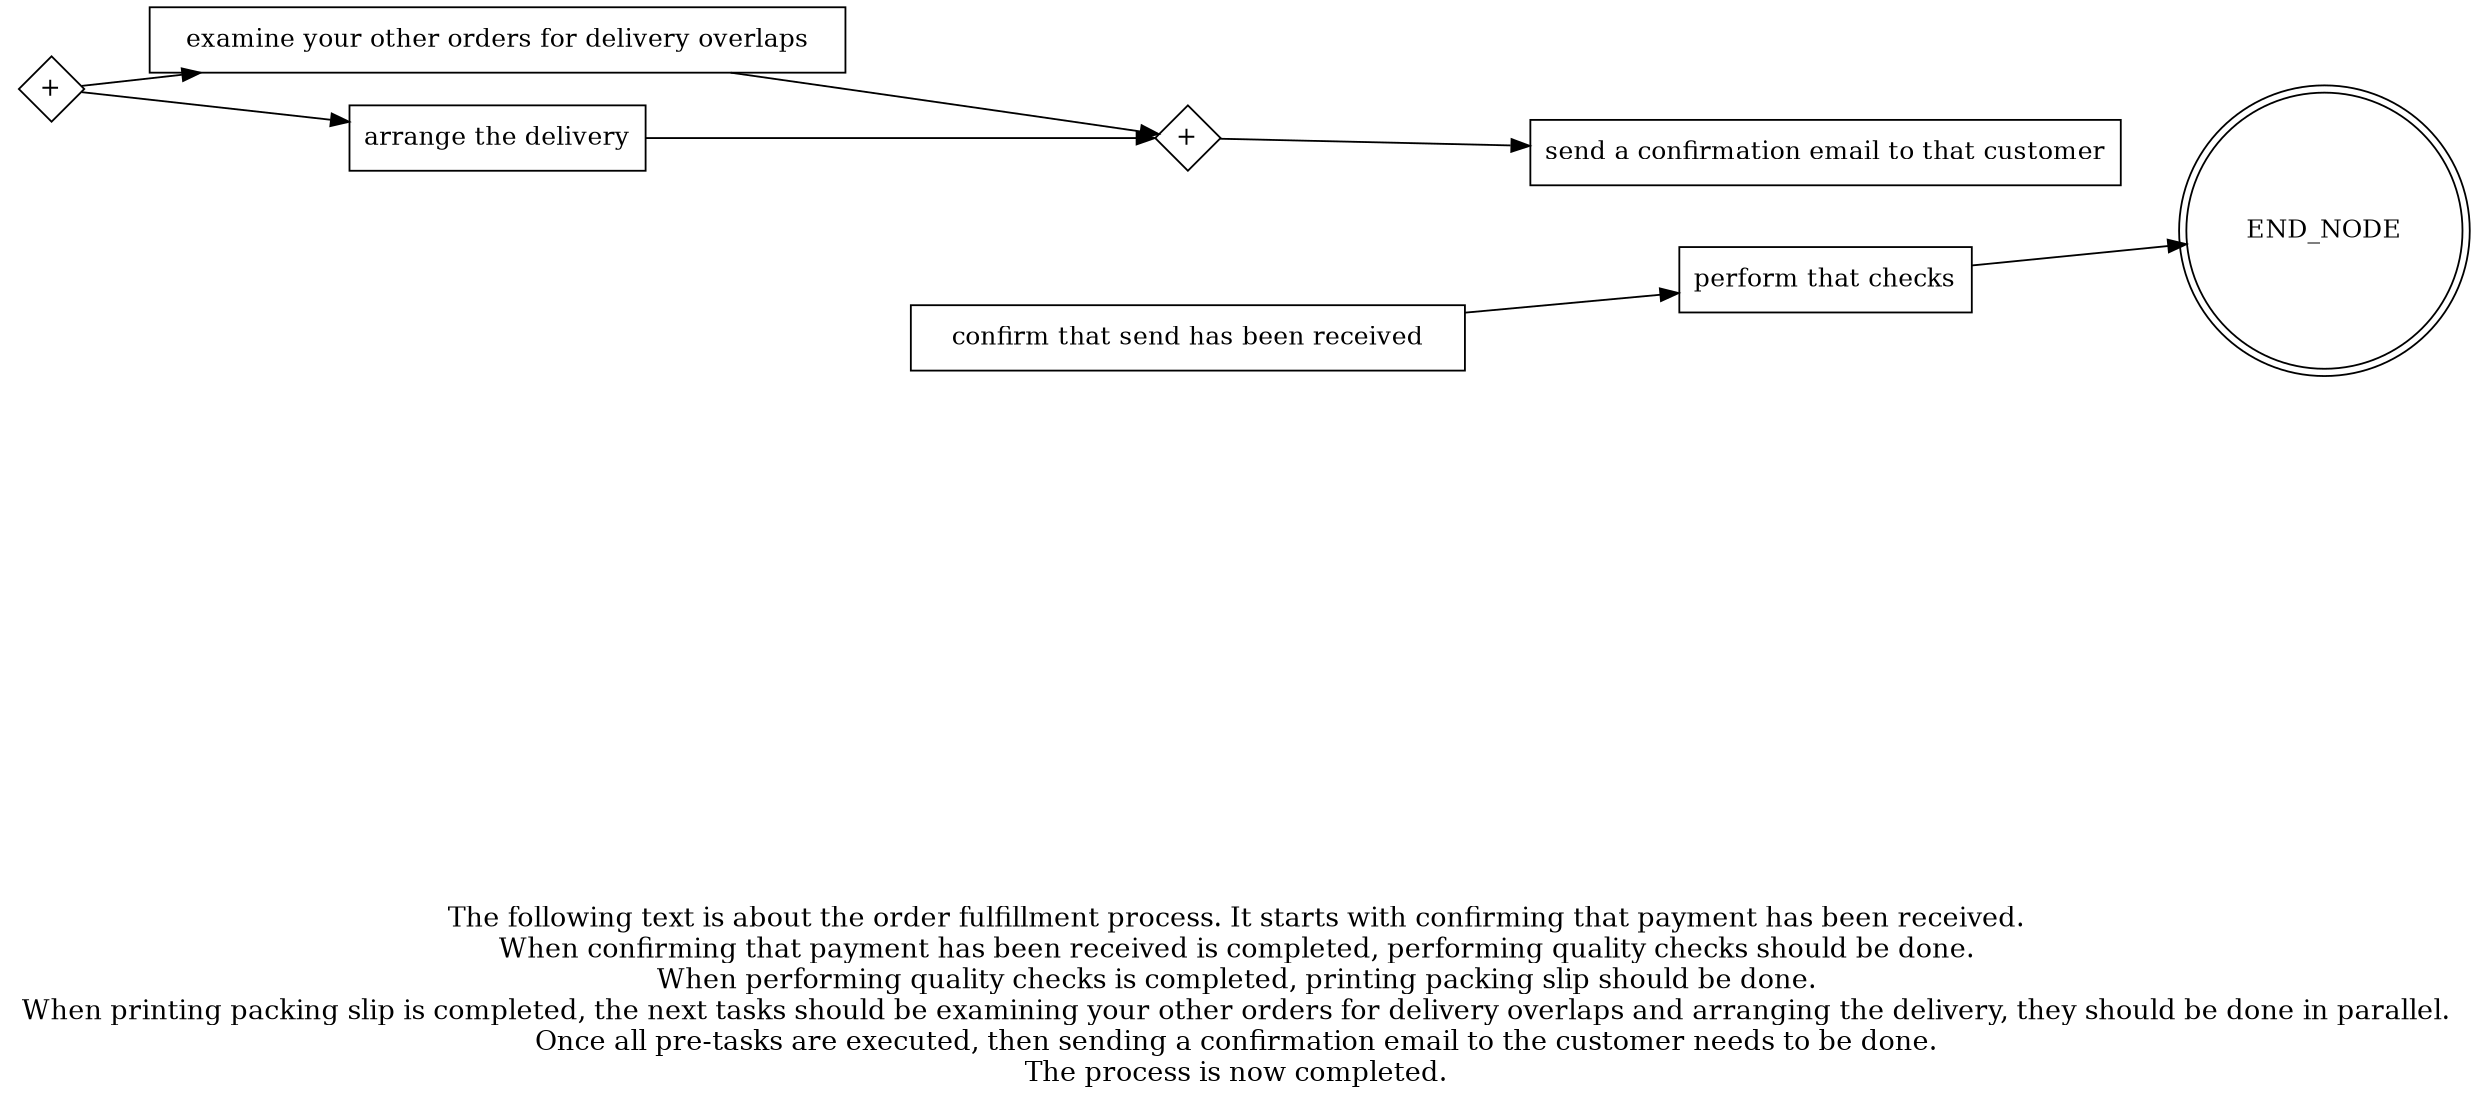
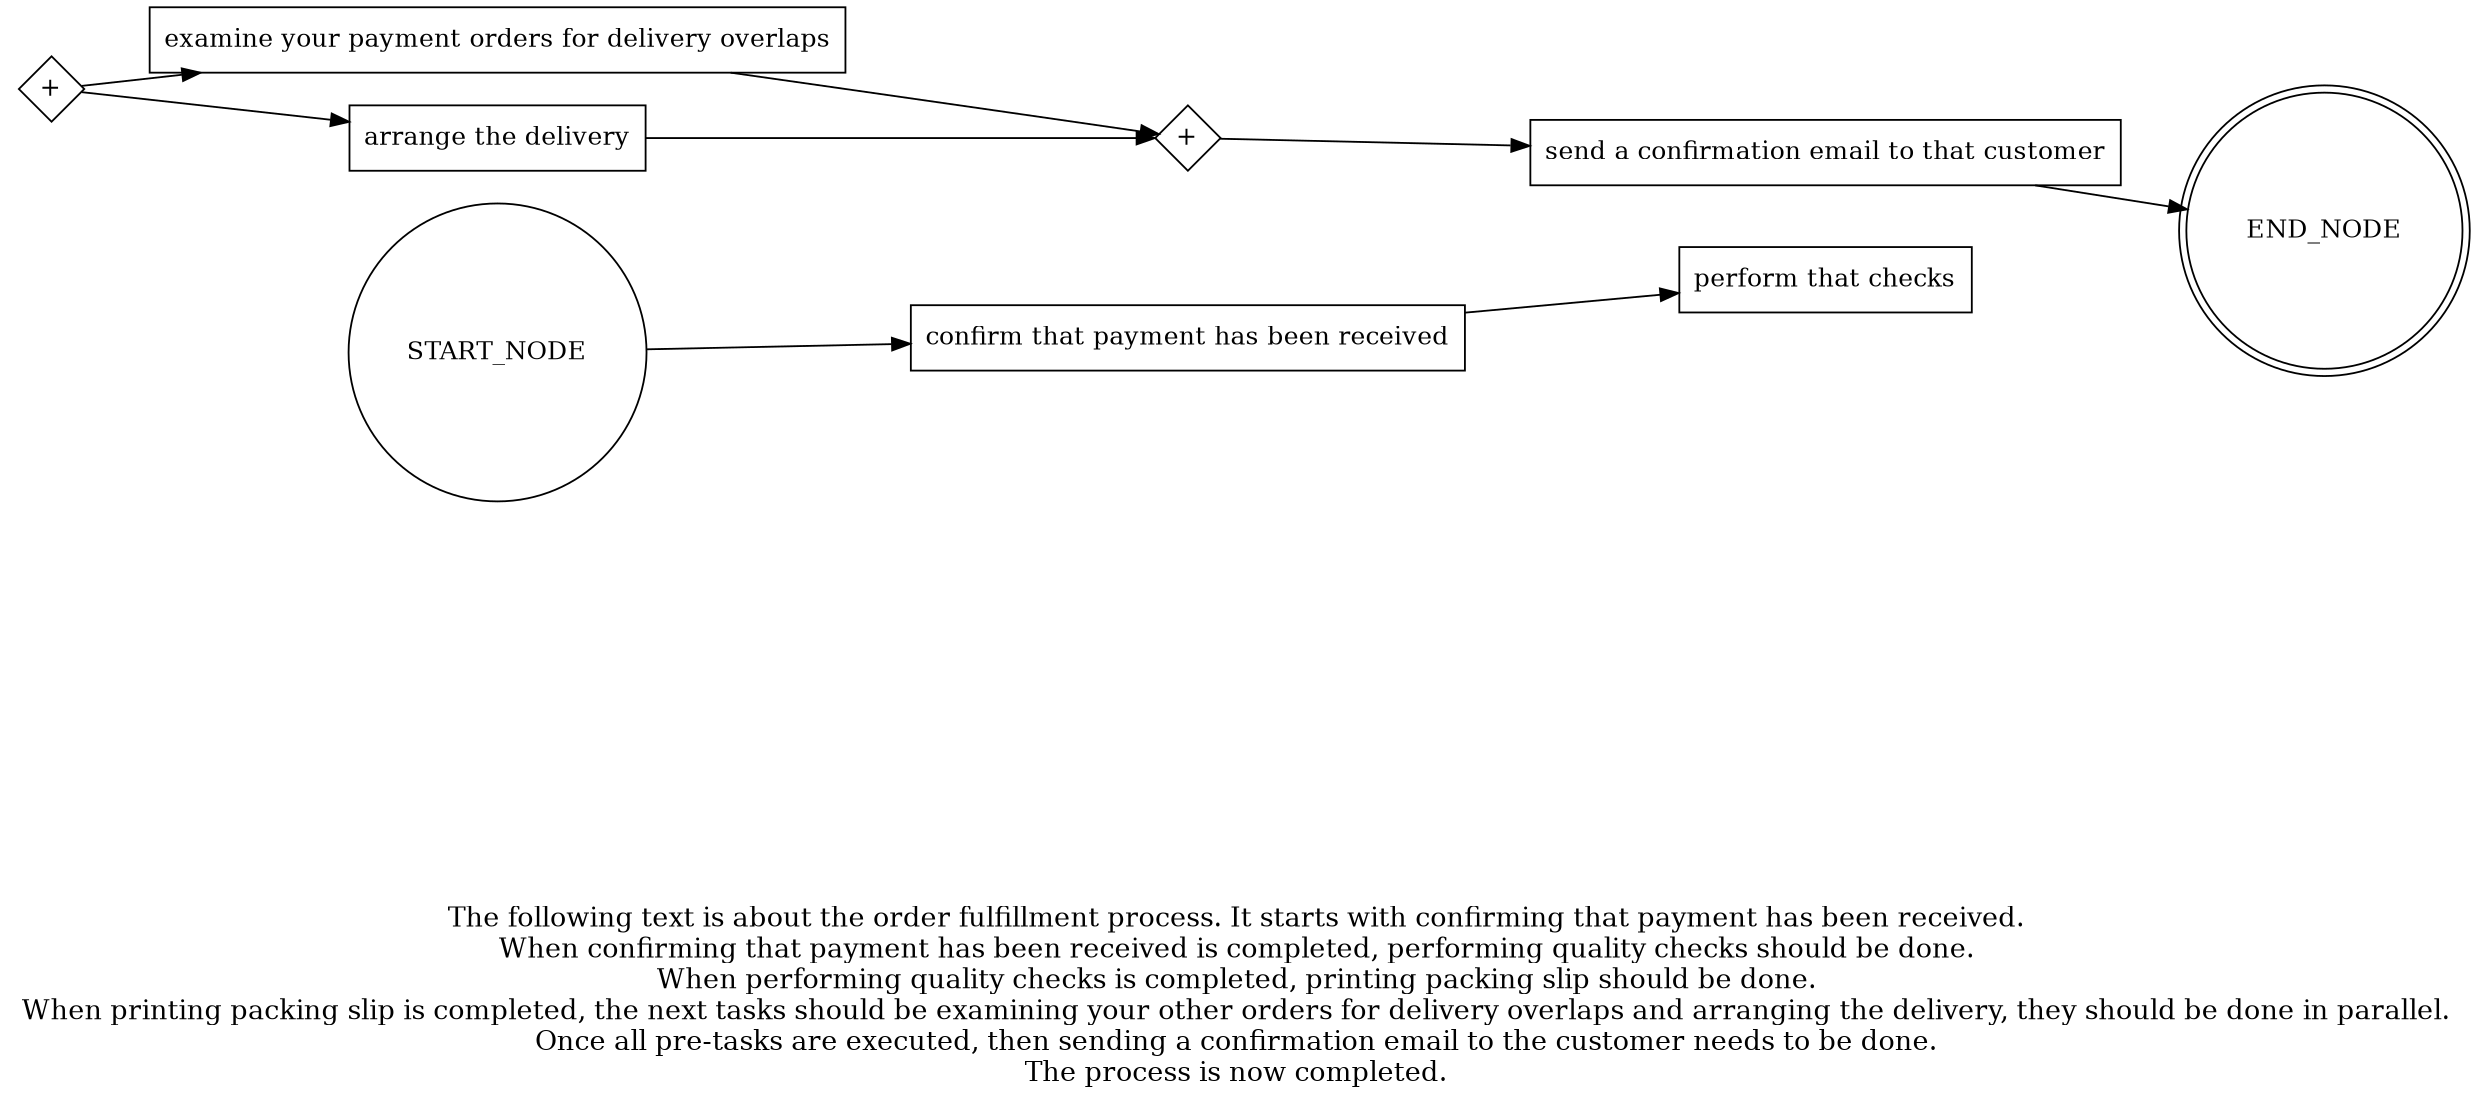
node "examine your other orders for delivery overlaps": label "examine your other orders for delivery overlaps" -> "examine your payment orders for delivery overlaps"
edge "perform that checks" -> "END_NODE": now "send a confirmation email to that customer" -> "END_NODE"
node "confirm that send has been received": label "confirm that send has been received" -> "confirm that payment has been received"
node "START_NODE": added
